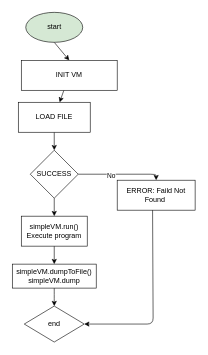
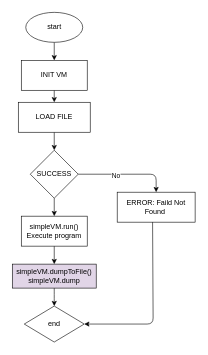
node "start": fillcolor #d5e8d4 -> #ffffff
node "INIT VM": size 96x30 -> 66x30
node "ERROR: Faild Not Found": moved (156, 195) -> (156, 207)
node "simpleVM.dumpToFile() simpleVM.dump": fillcolor #ffffff -> #e1d5e7
